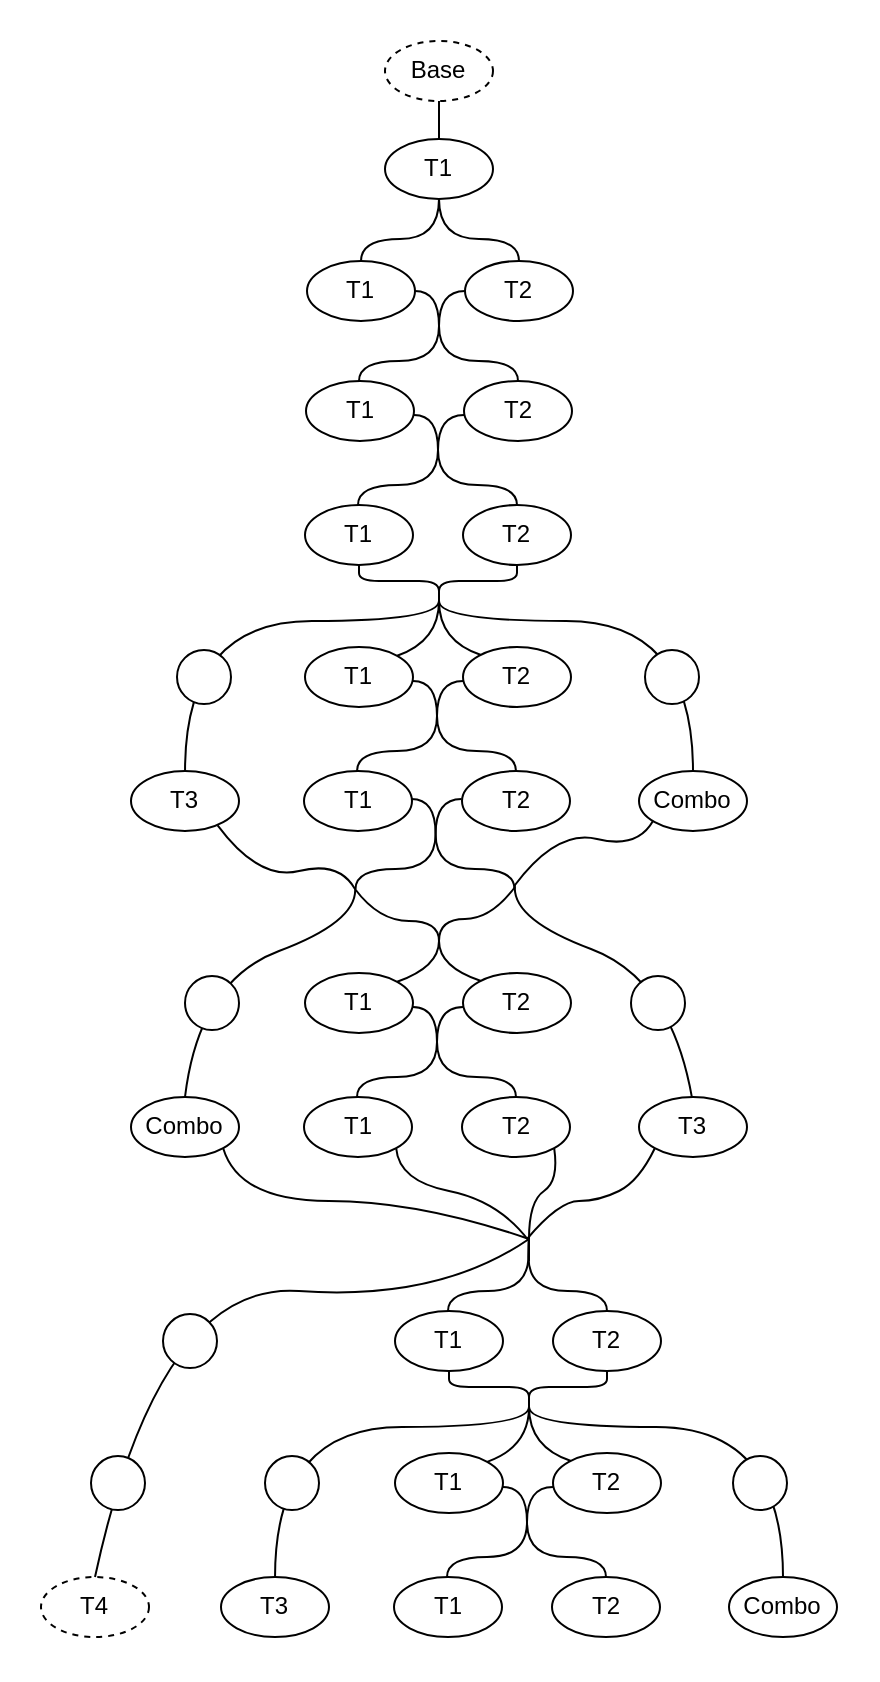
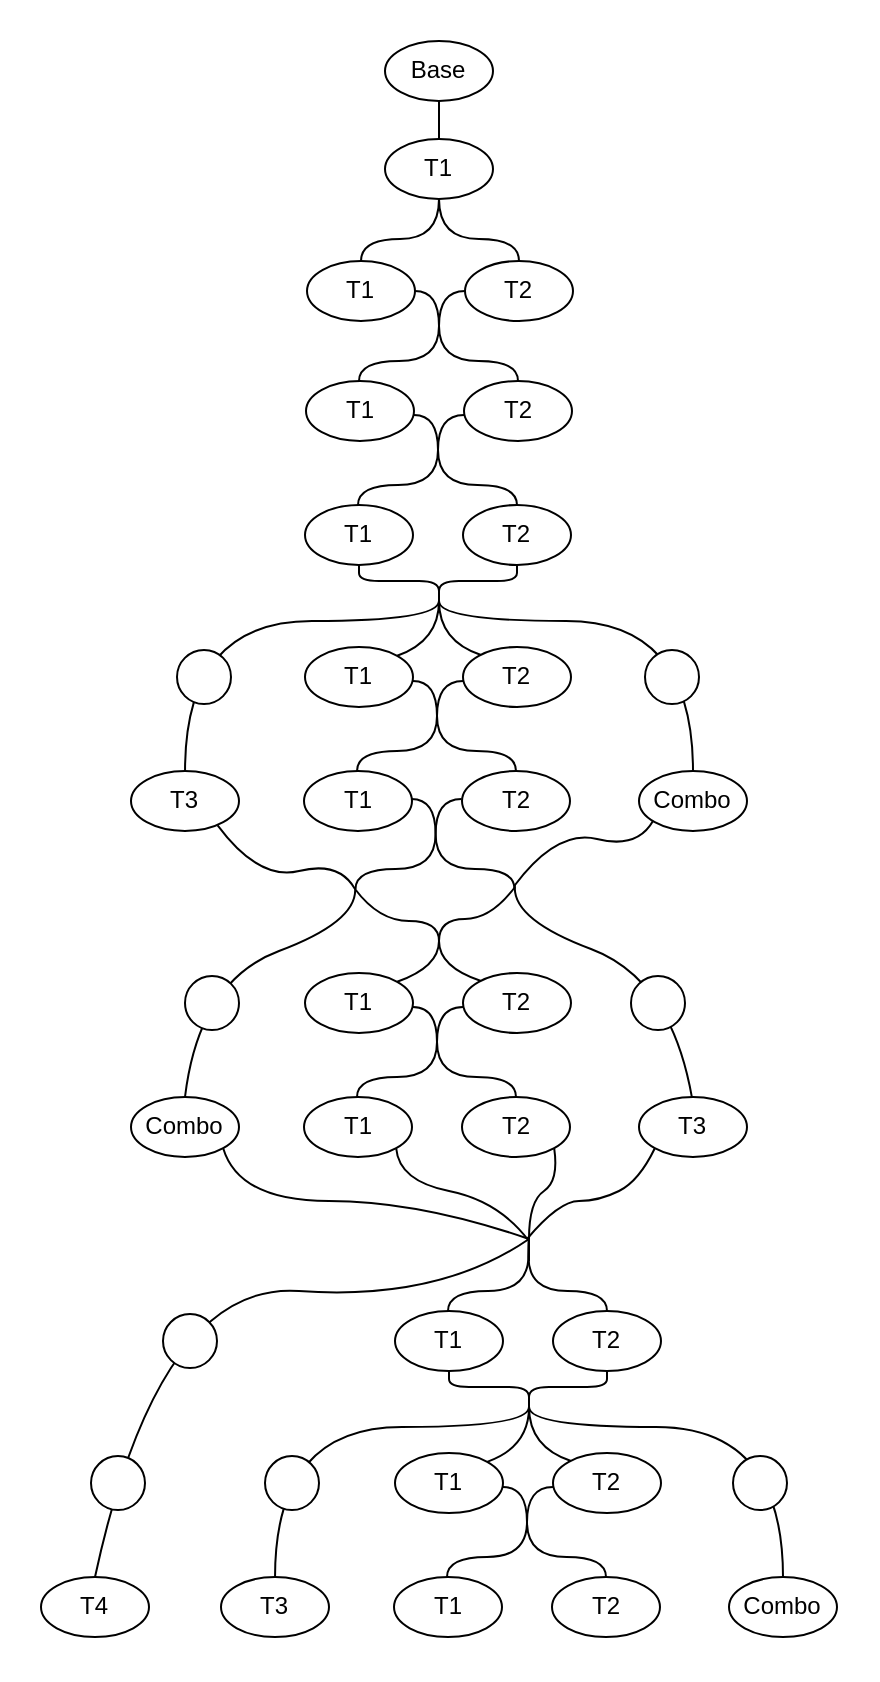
node "Base": style dashed -> solid
node "T4": style dashed -> solid
